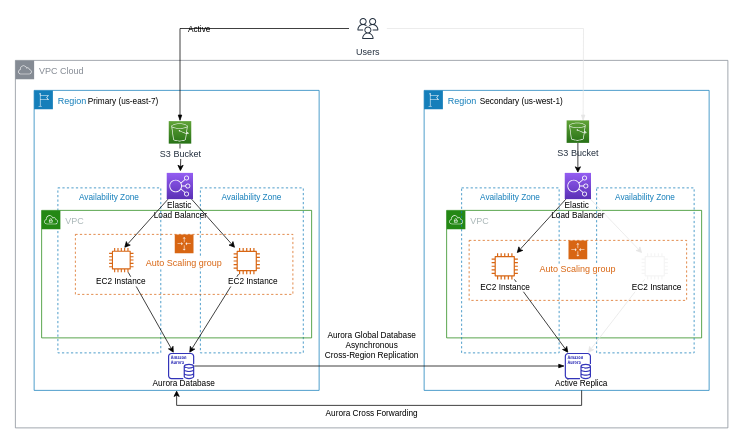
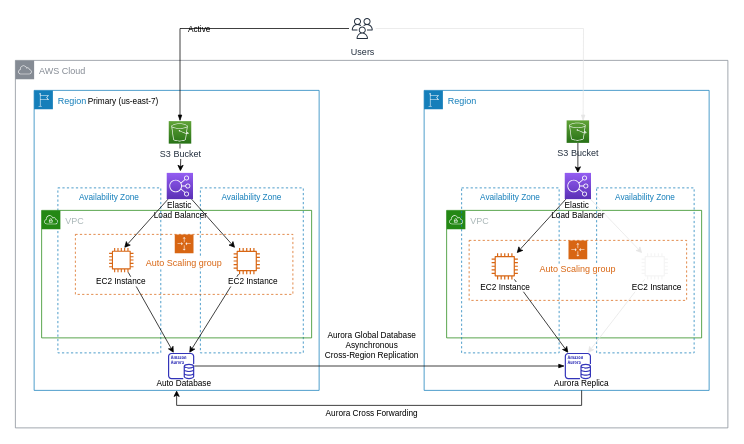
node "Users": size 38x26 -> 26x26
node "VPC Cloud": label "VPC Cloud" -> "AWS Cloud"
node "Secondary (us-west-1)": removed
node "Aurora Database": label "Aurora Database" -> "Auto Database"
node "Active Replica": label "Active Replica" -> "Aurora Replica"
